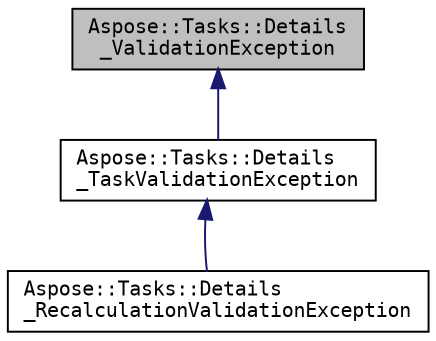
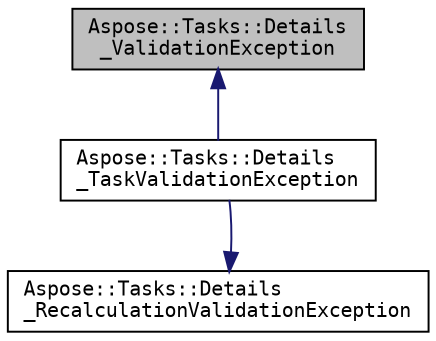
edge "Aspose::Tasks::Details _RecalculationValidationException" -> "Aspose::Tasks::Details _TaskValidationException": reversed
